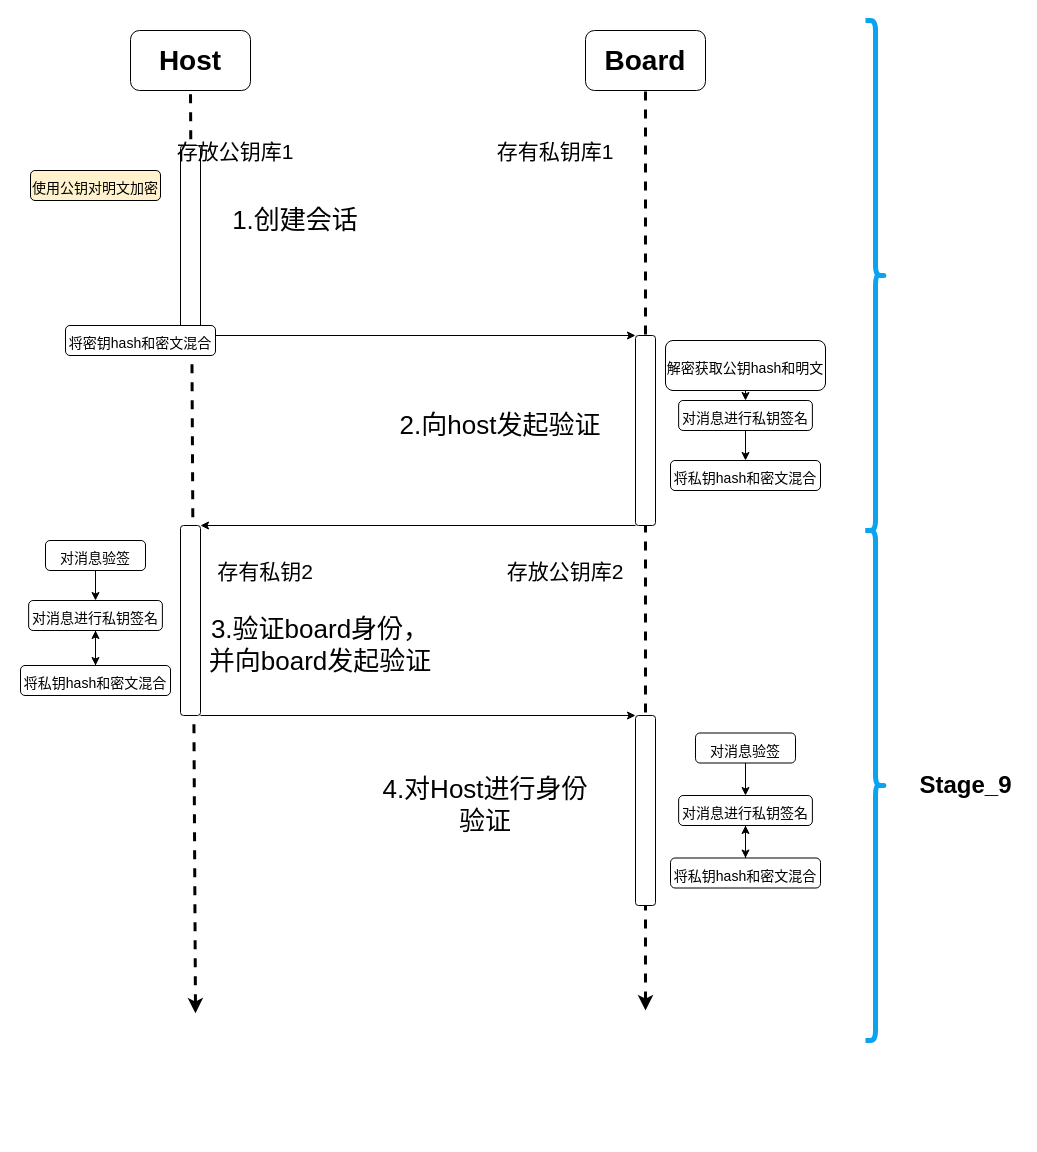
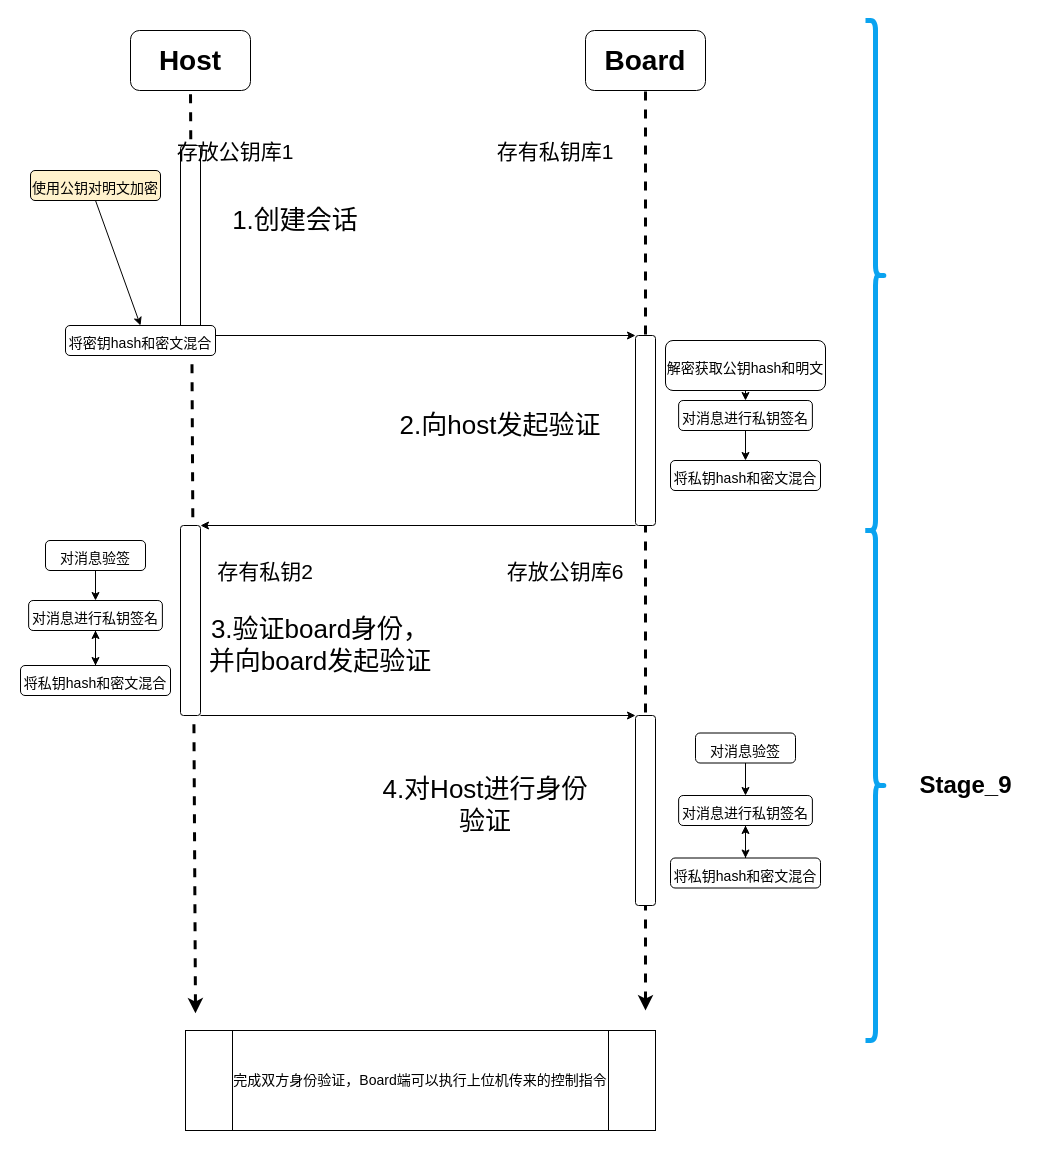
edge "使用公钥对明文加密" -> "将密钥hash和密文混合": added
node "存放公钥库2": label "存放公钥库2" -> "存放公钥库6"
node "完成双方身份验证，Board端可以执行上位机传来的控制指令": added
